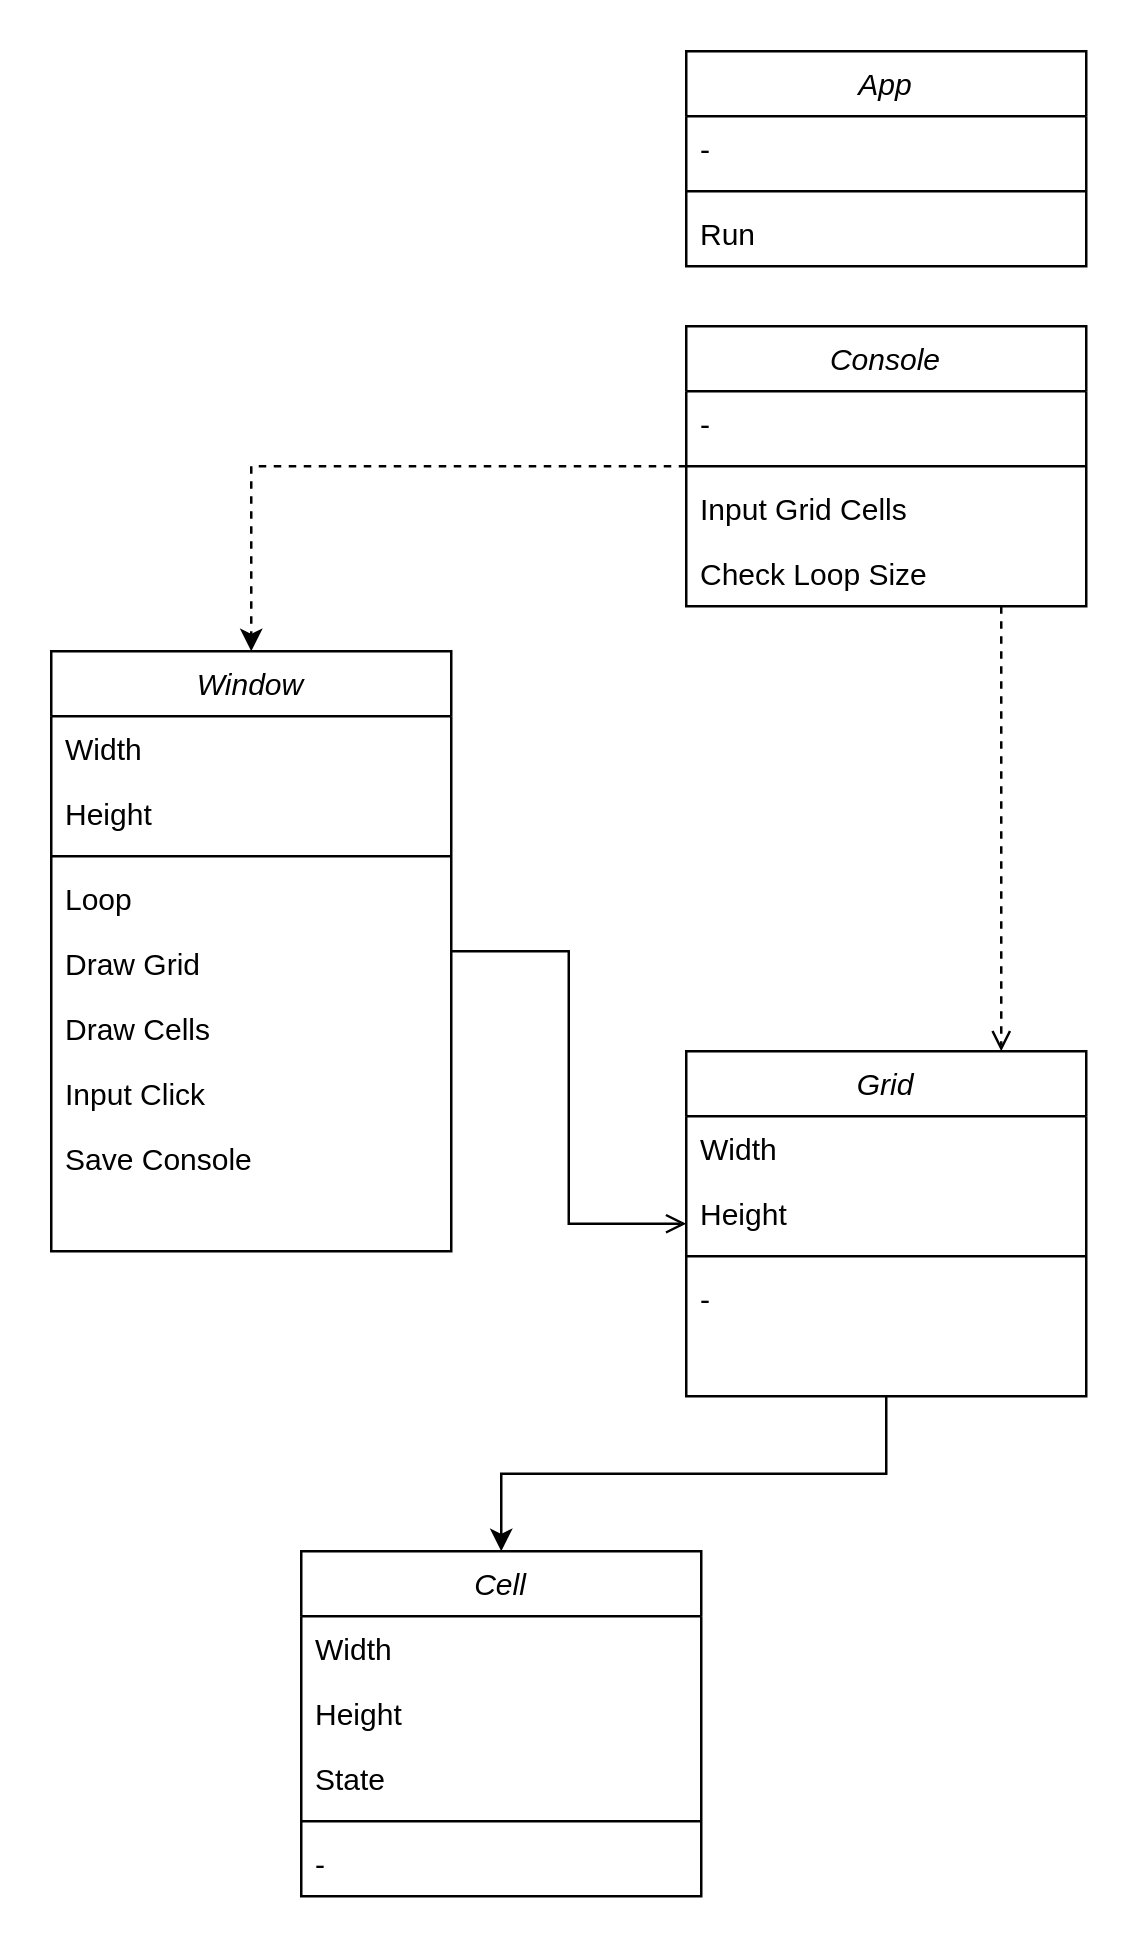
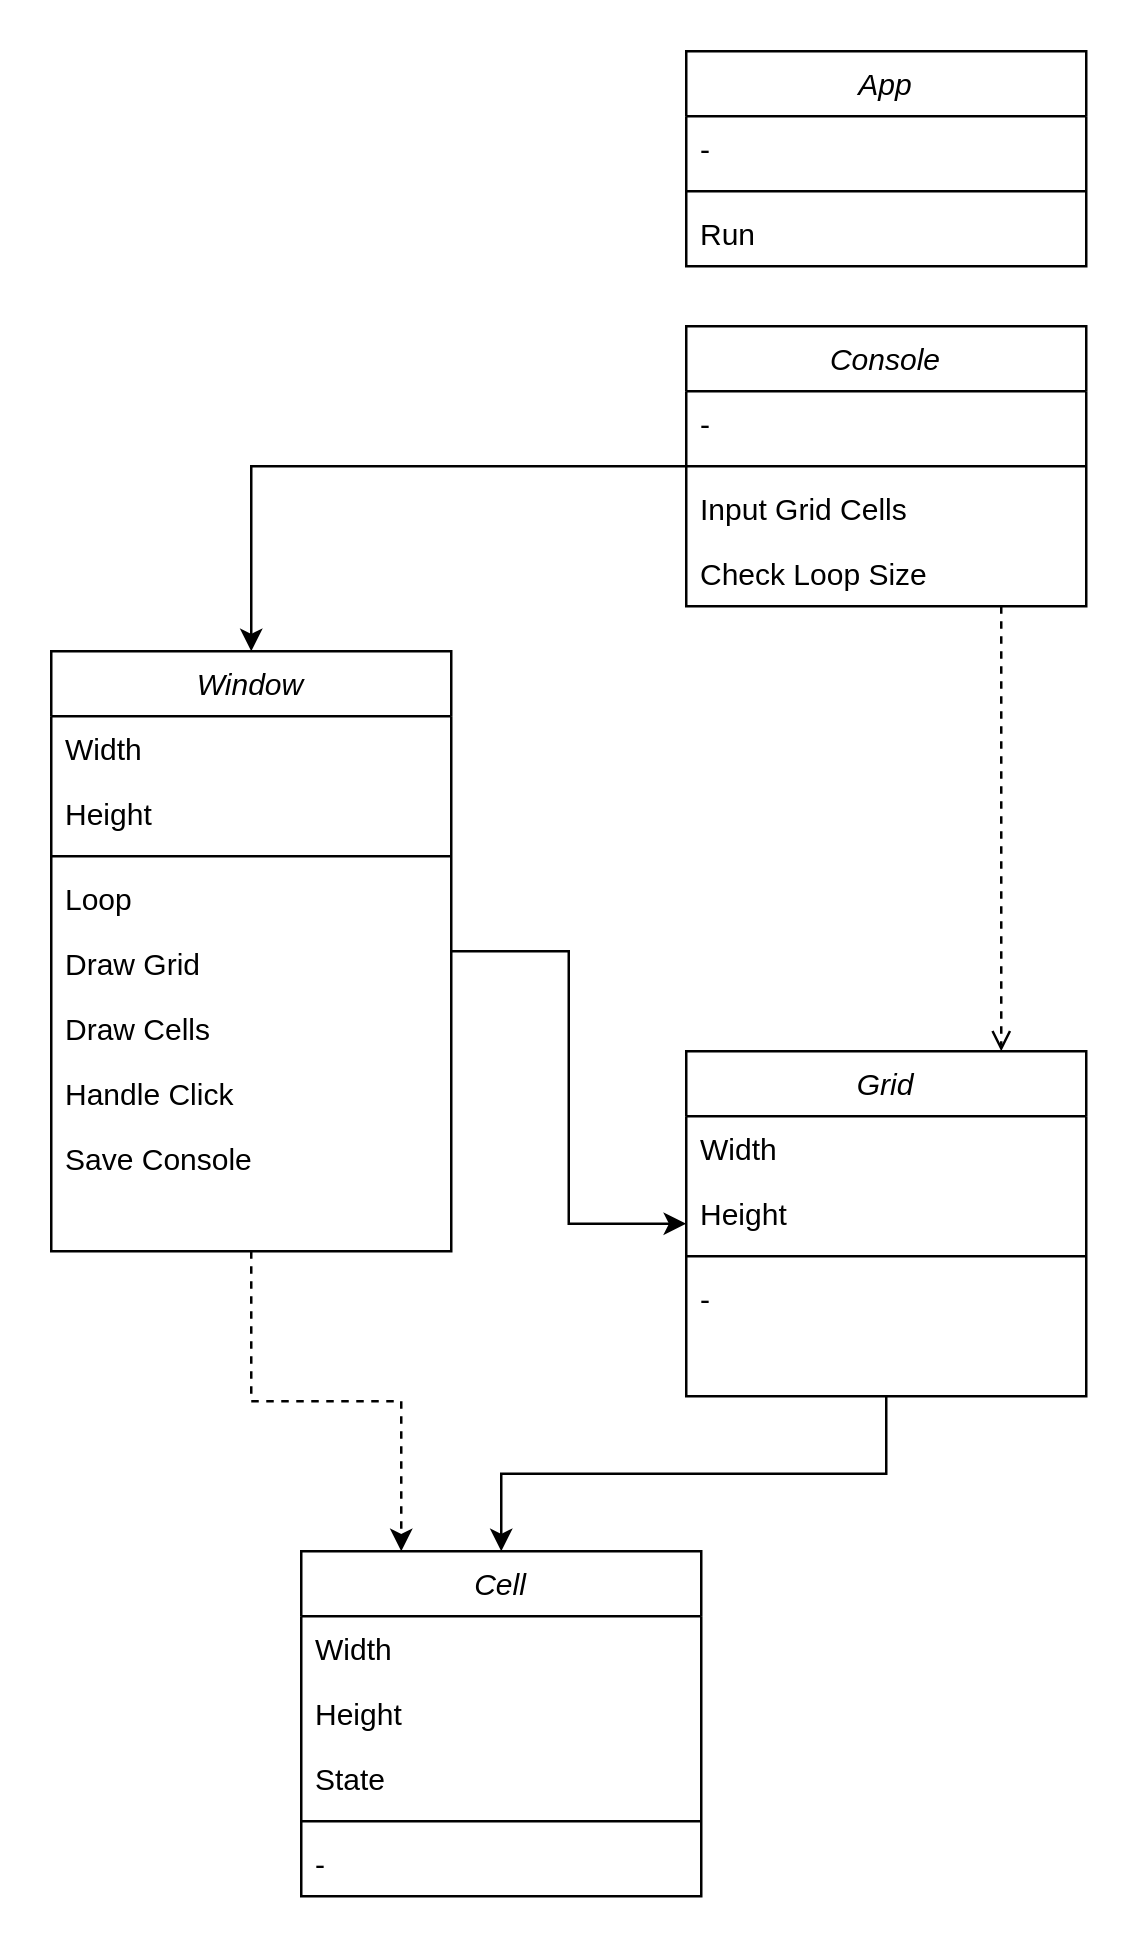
edge "Console" -> "Window": style dashed -> solid
node "Input Click": label "Input Click" -> "Handle Click"
edge "Window" -> "Grid": arrowhead open -> classic
edge "Window" -> "Cell": added
